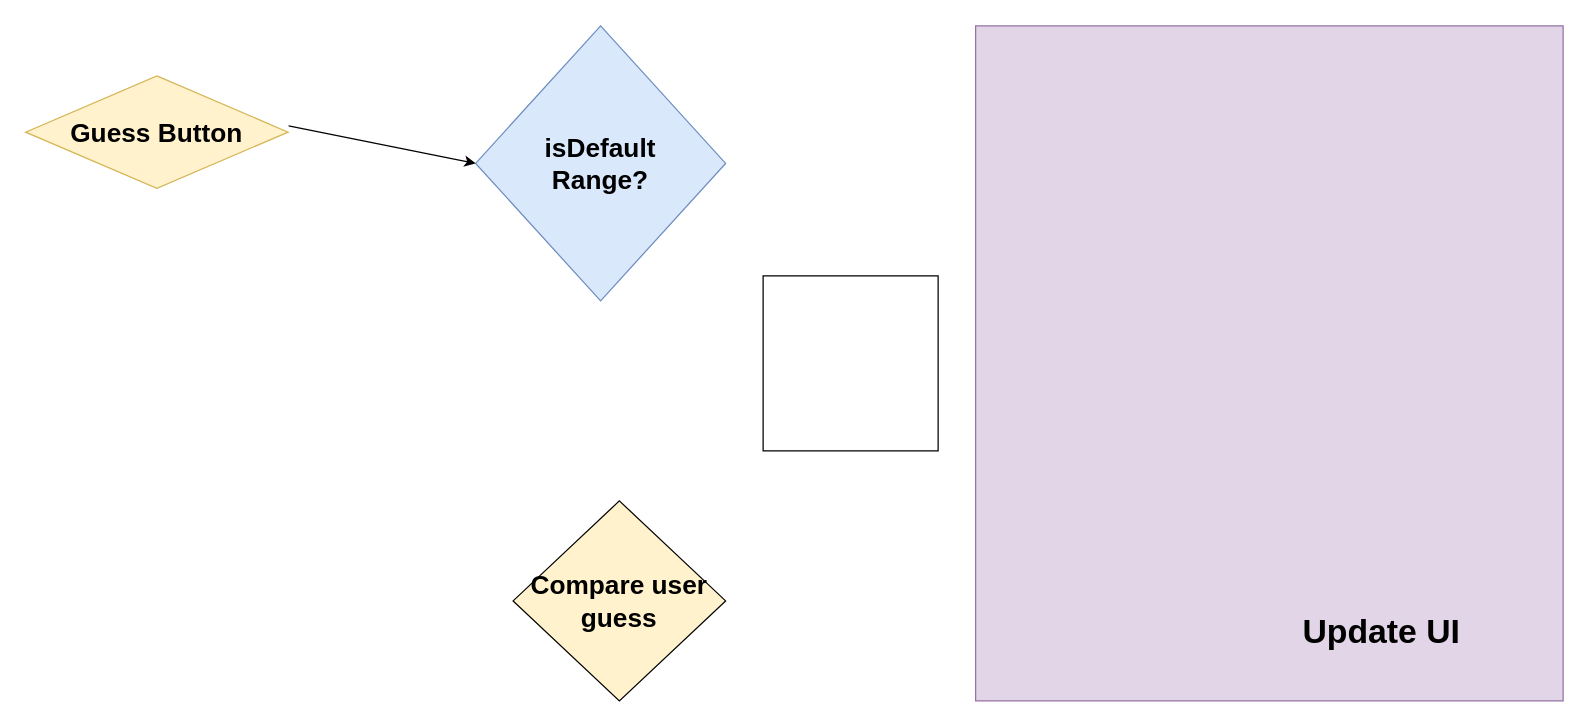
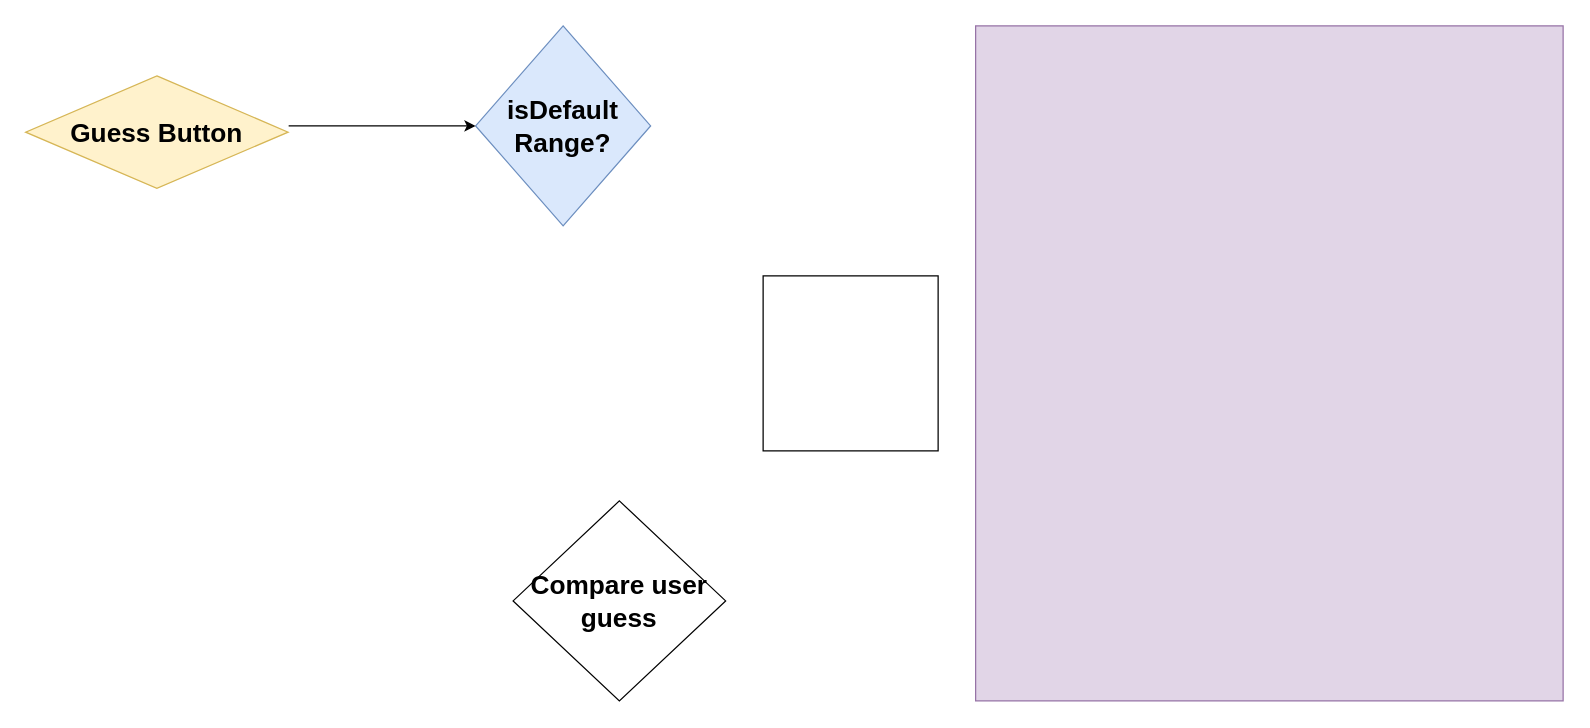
node "isDefault Range?": size 250x275 -> 175x200
node "Compare user guess": fillcolor #fff2cc -> #ffffff
node "Update UI": removed
